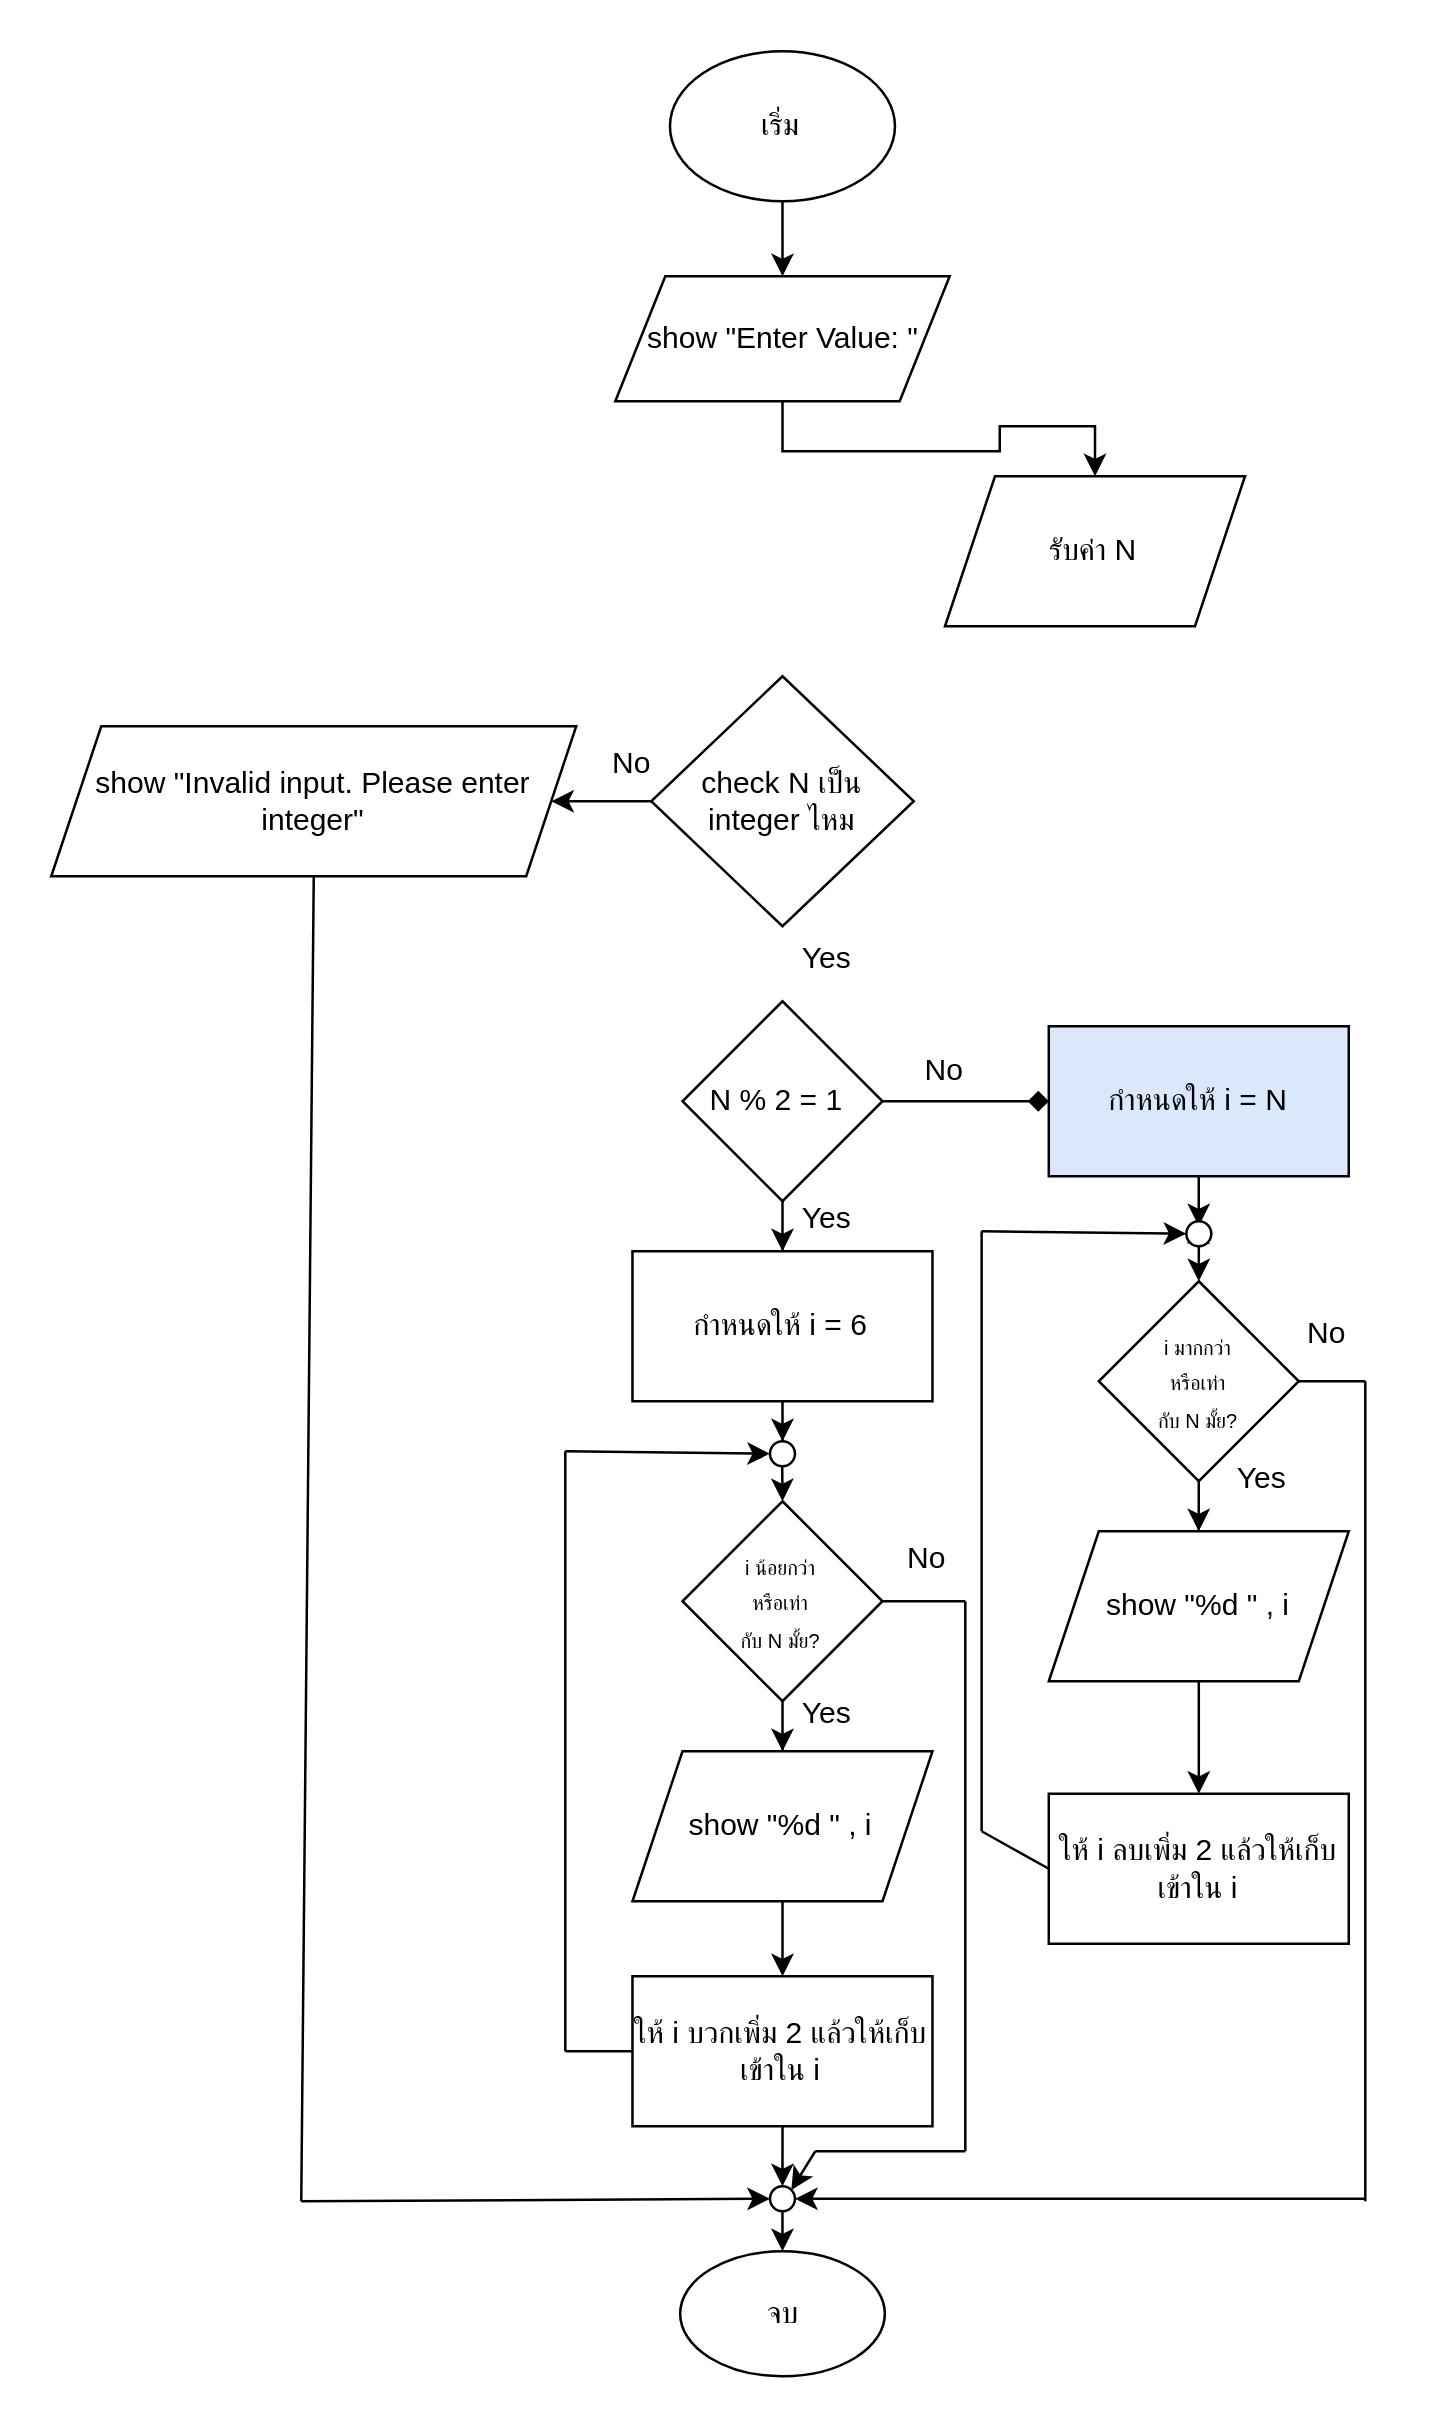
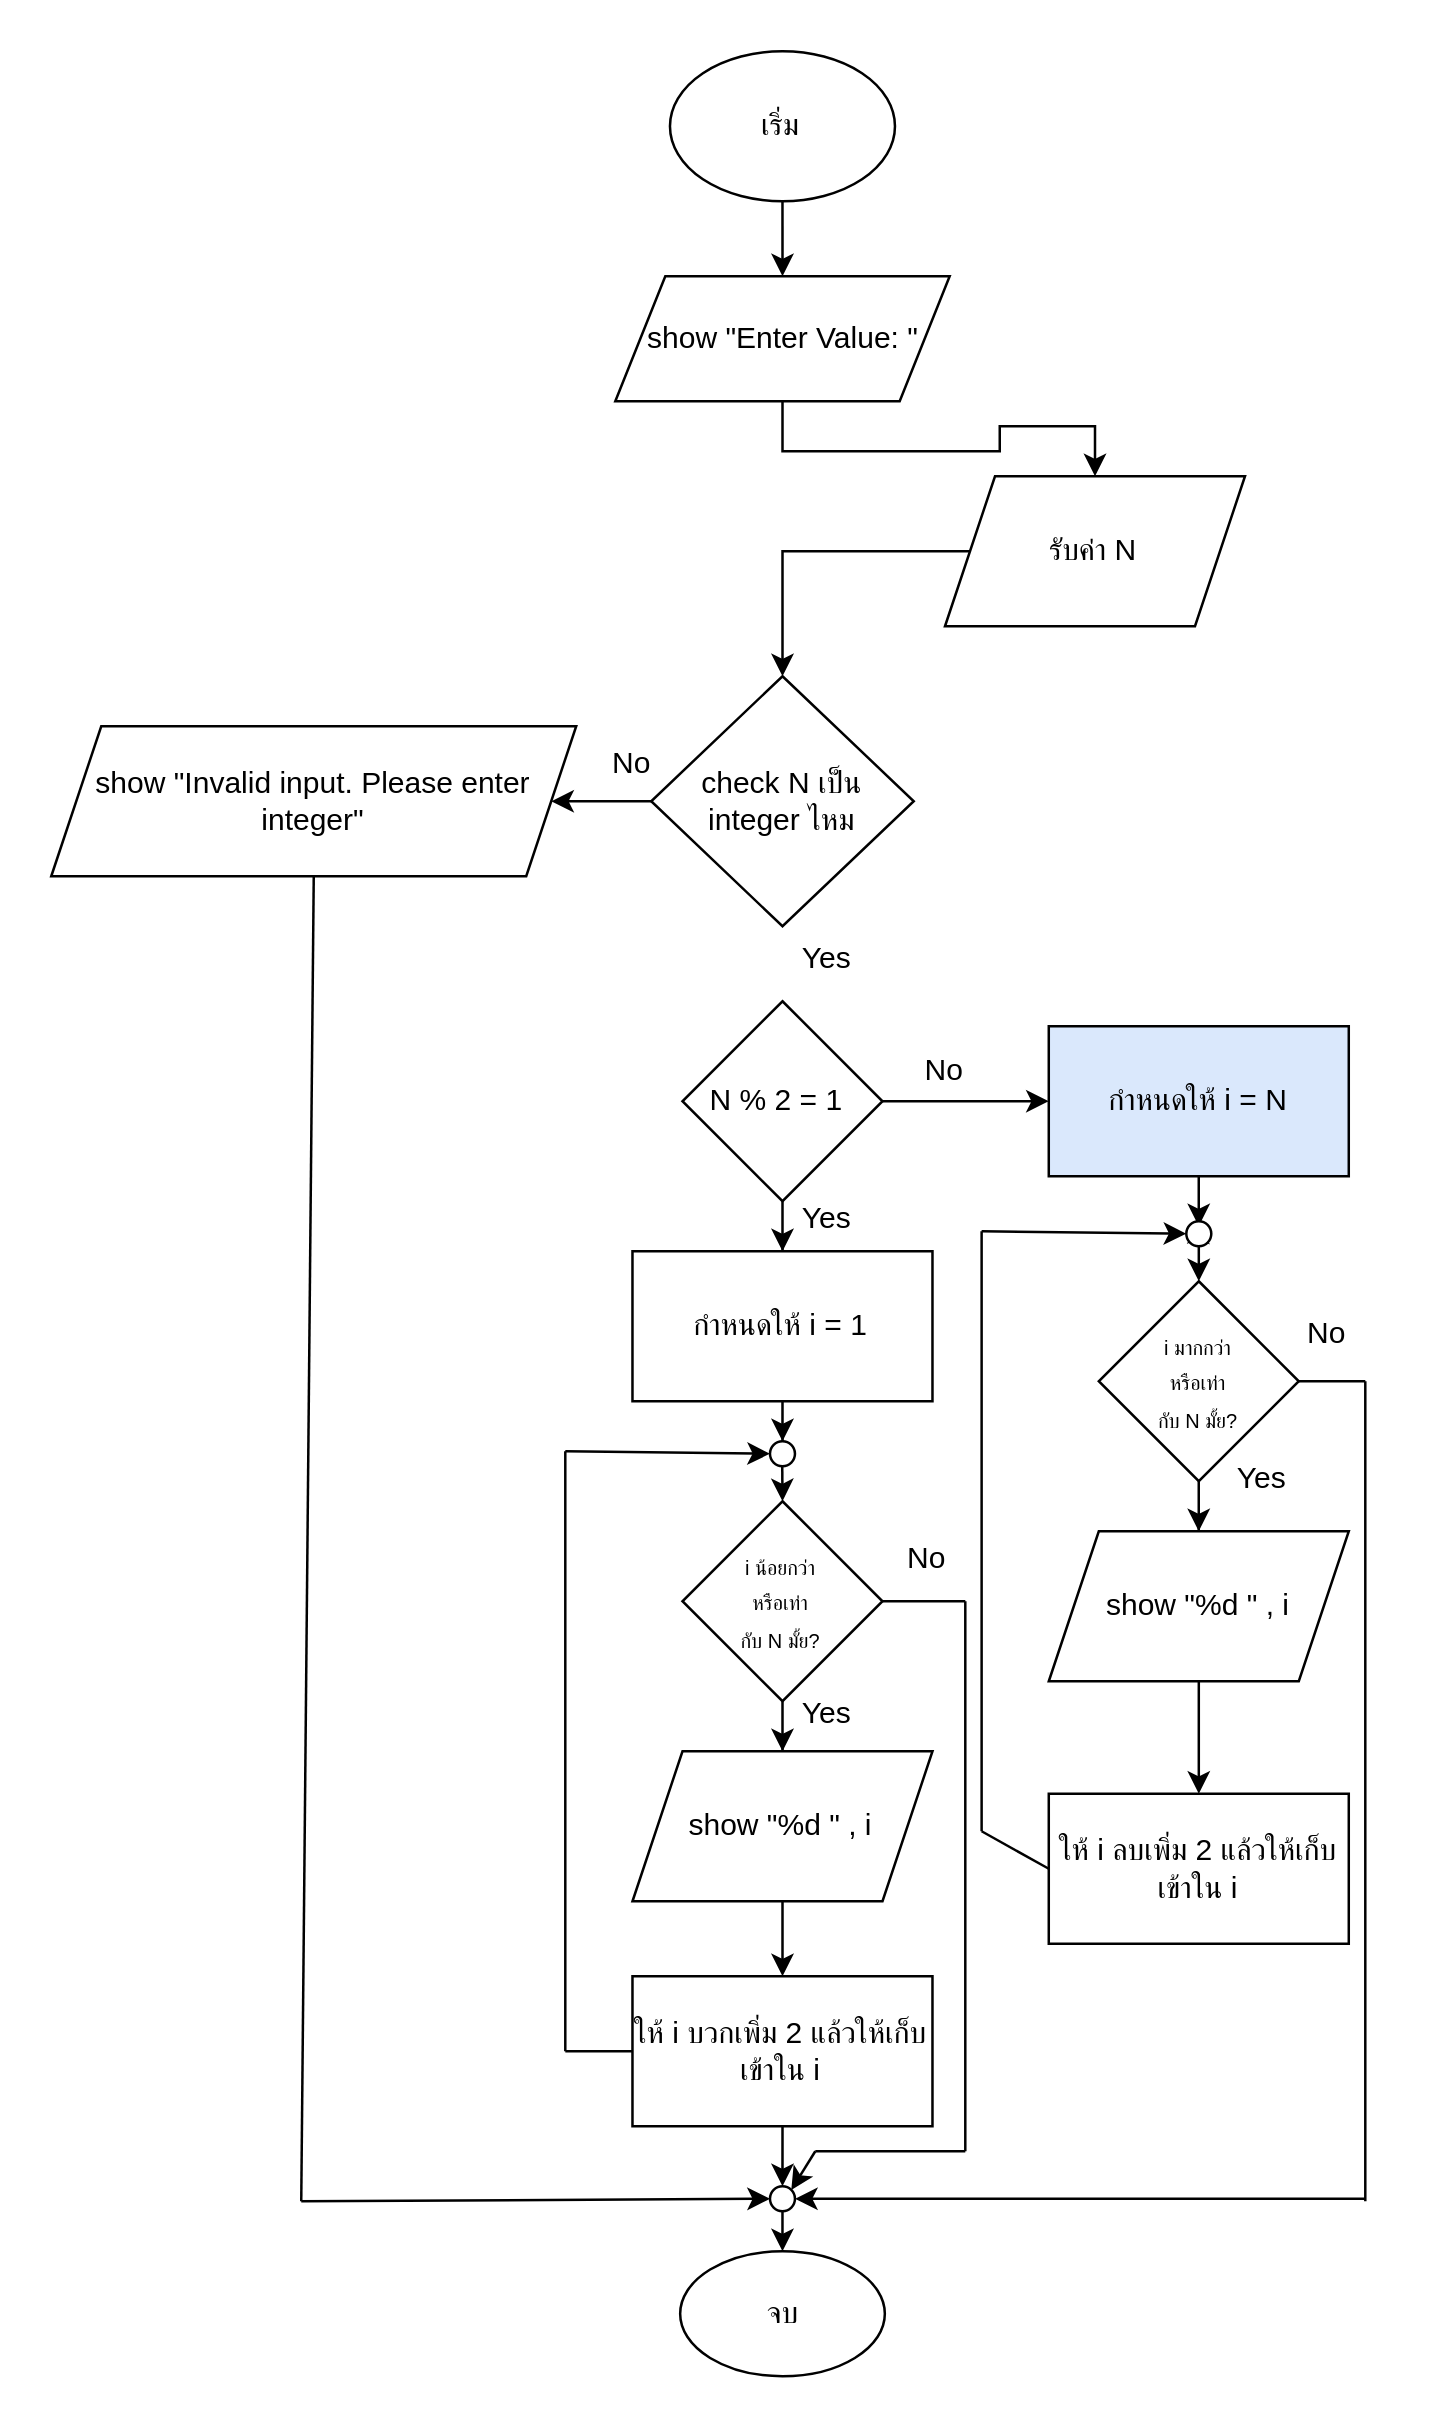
edge "รับค่า N" -> "check N เป็น integer ไหม": added
edge "N % 2 = 1" -> "กำหนดให้ i = N": arrowhead diamond -> classic
node "กำหนดให้ i = 6": label "กำหนดให้ i = 6" -> "กำหนดให้ i = 1"
